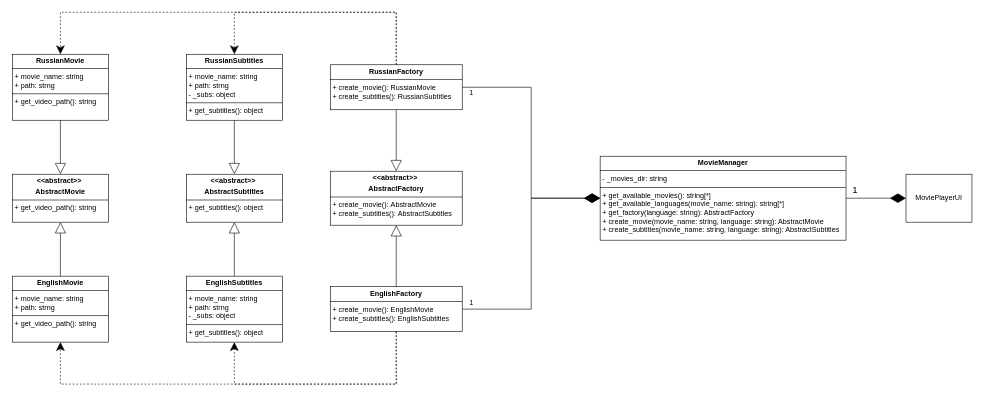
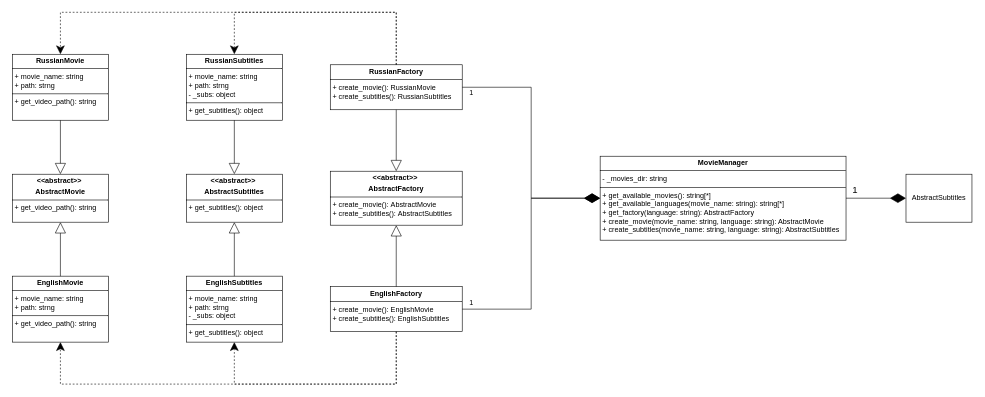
node "MoviePlayerUI": label "MoviePlayerUI" -> "AbstractSubtitles"
